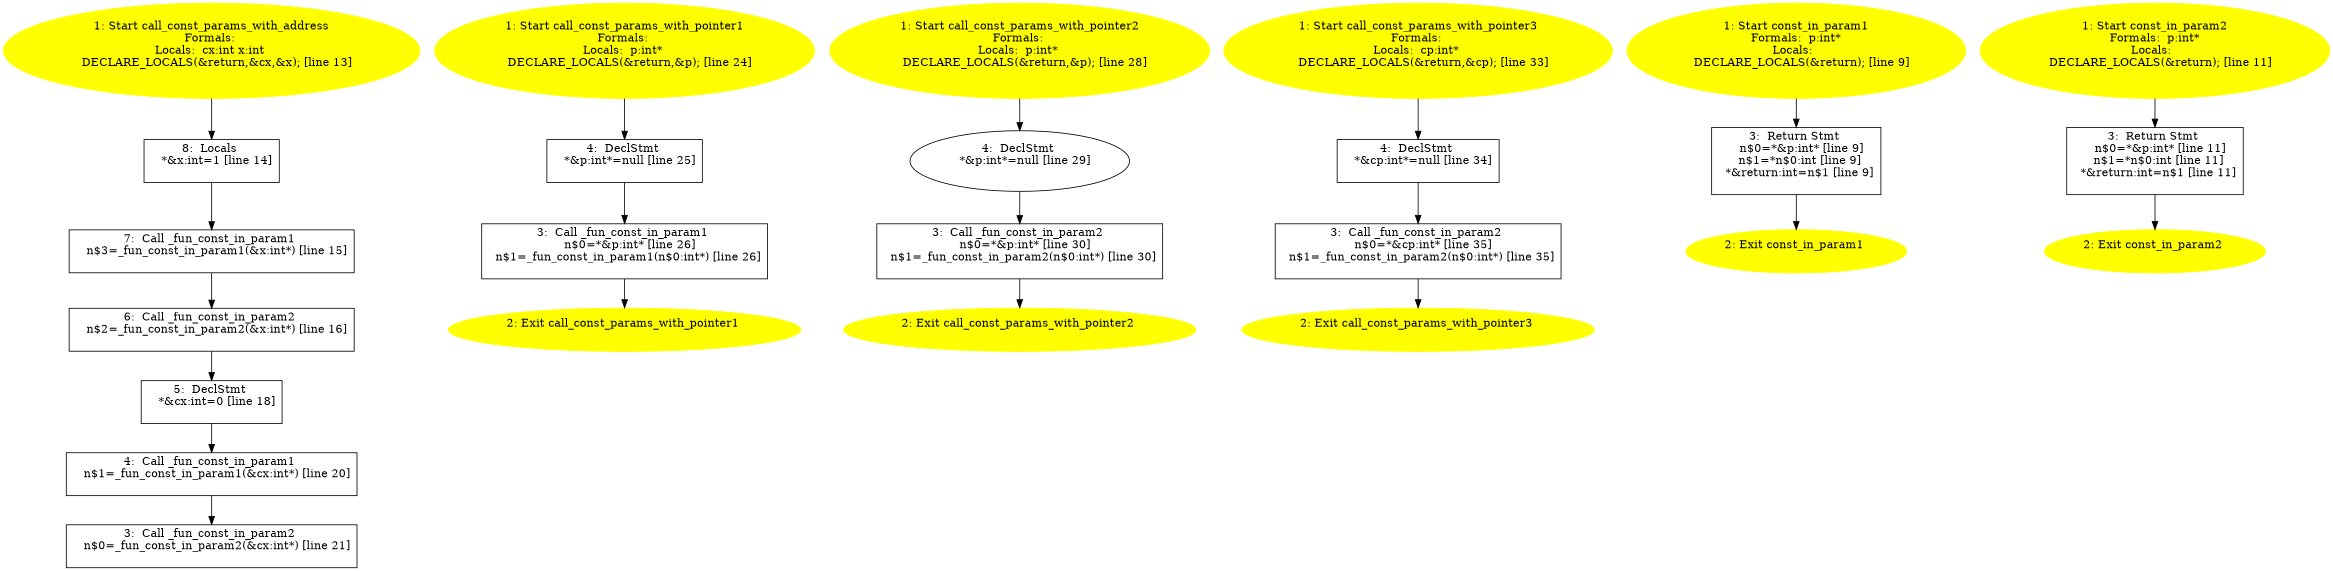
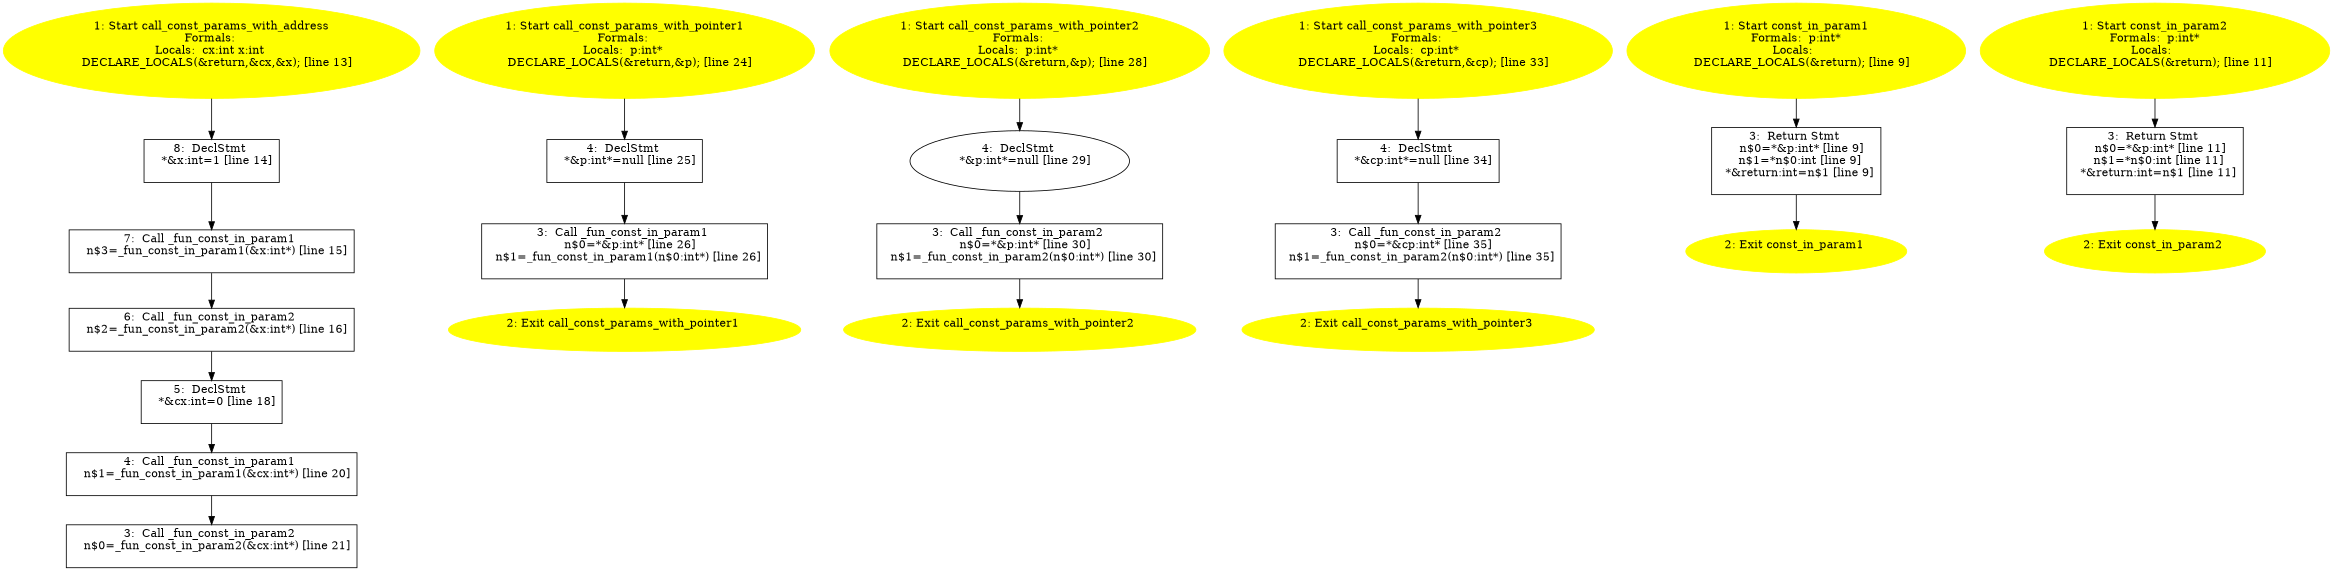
node "8:  Locals *&x:int=1 [line 14]": label "8:  Locals *&x:int=1 [line 14]" -> "8:  DeclStmt *&x:int=1 [line 14]"
